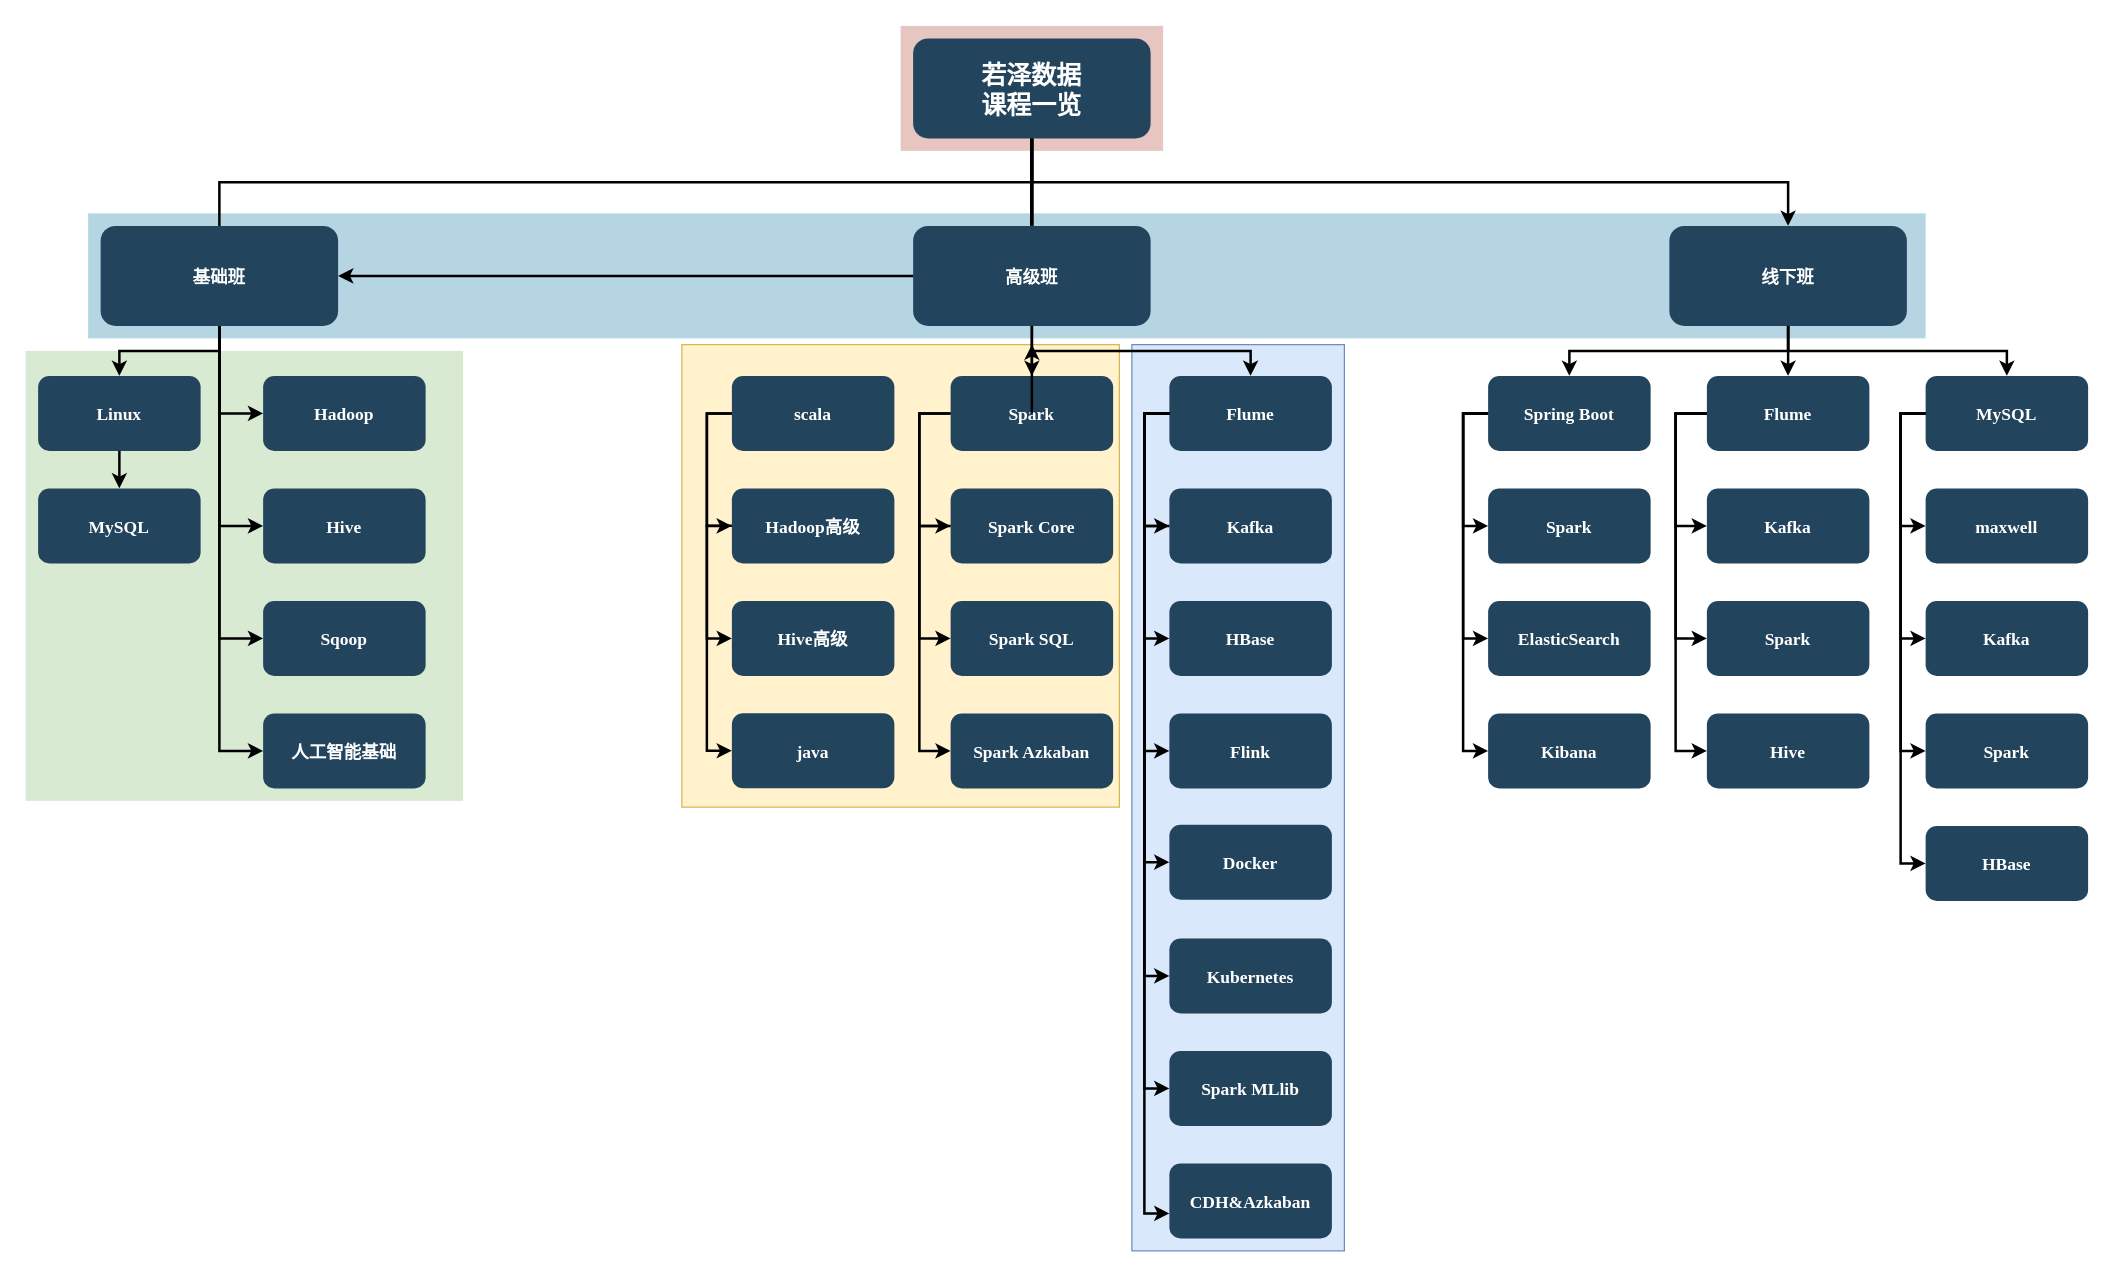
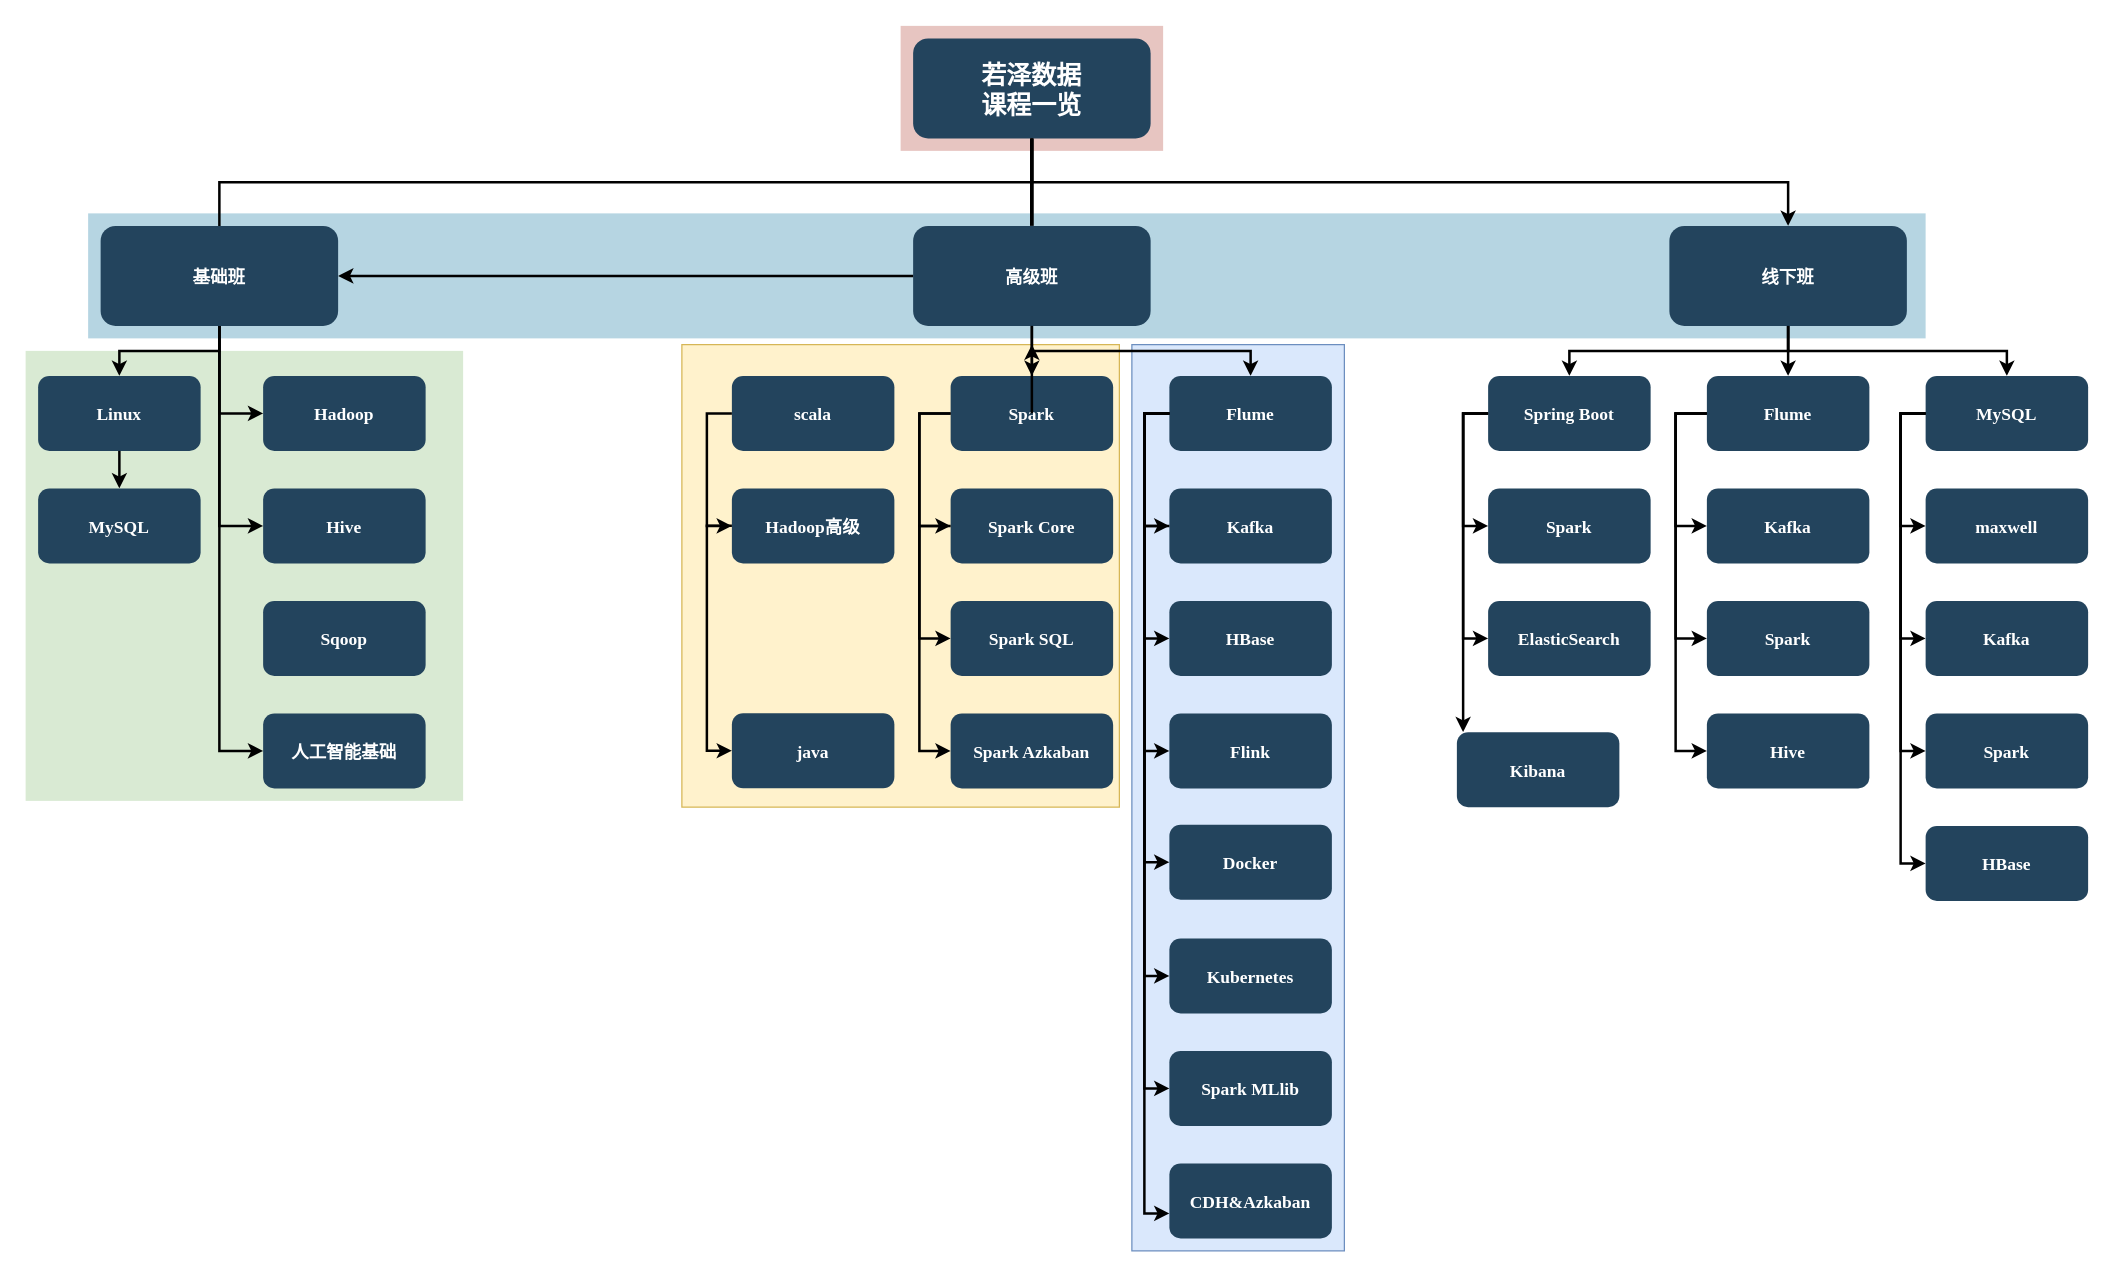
edge "基础班" -> "Sqoop": removed
edge "scala" -> "Hive高级": removed
node "Hive高级": removed
node "Kibana": moved (1569, 751) -> (1538, 769)
